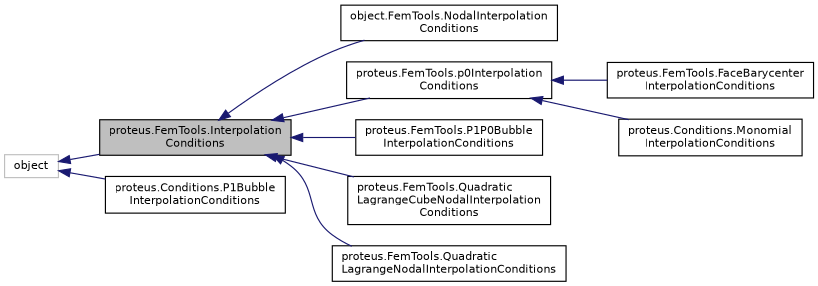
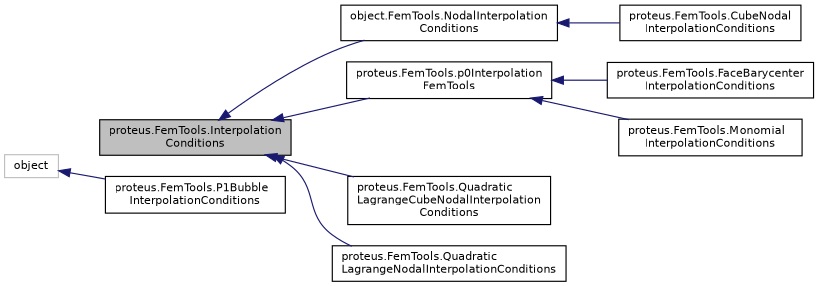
node "proteus.FemTools.CubeNodal InterpolationConditions": added
node "proteus.FemTools.p0Interpolation Conditions": label "proteus.FemTools.p0Interpolation Conditions" -> "proteus.FemTools.p0Interpolation FemTools"
node "proteus.FemTools.P1P0Bubble InterpolationConditions": removed
node "proteus.Conditions.Monomial InterpolationConditions": label "proteus.Conditions.Monomial InterpolationConditions" -> "proteus.FemTools.Monomial InterpolationConditions"
edge "proteus.FemTools.Interpolation Conditions" -> "object": removed
node "proteus.Conditions.P1Bubble InterpolationConditions": label "proteus.Conditions.P1Bubble InterpolationConditions" -> "proteus.FemTools.P1Bubble InterpolationConditions"
